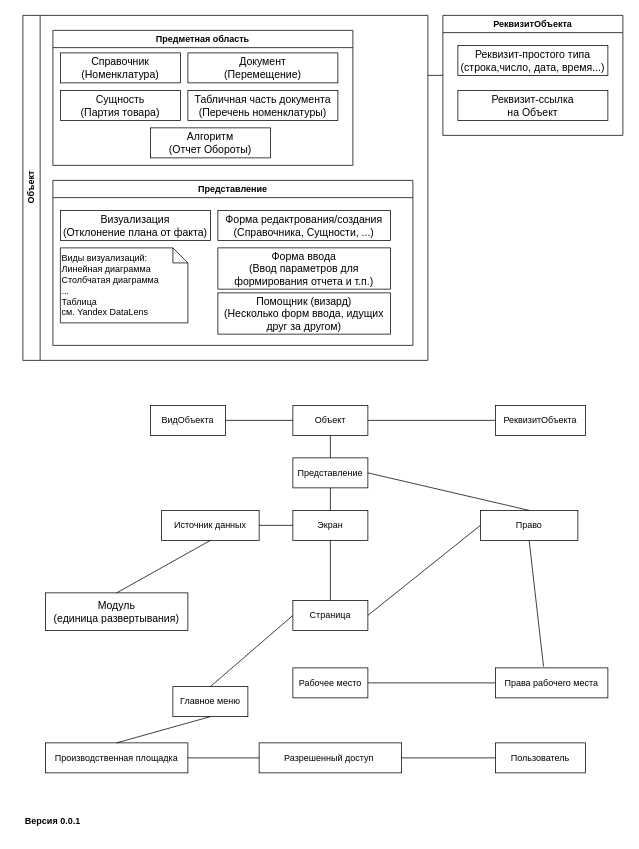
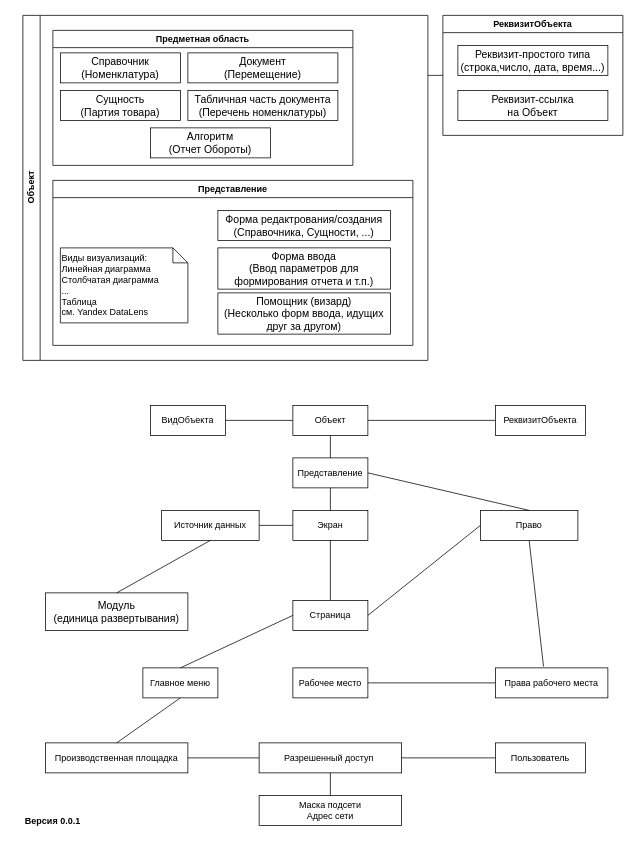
node "Визуализация (Отклонение плана от факта)": removed
node "Главное меню": moved (210, 702) -> (180, 683)
edge "Разрешенный доступ" -- "Маска подсети Адрес сети": added
node "Маска подсети Адрес сети": added
